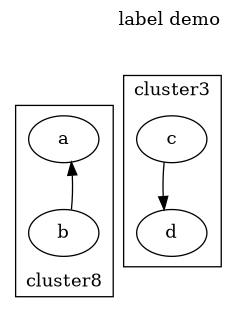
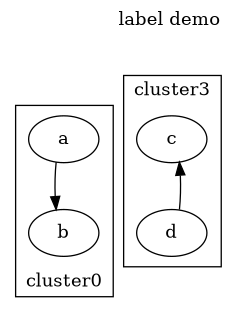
edge "c" -> "d": reversed
edge "b" -> "a": reversed
cluster "cluster8": label "cluster8" -> "cluster0"
